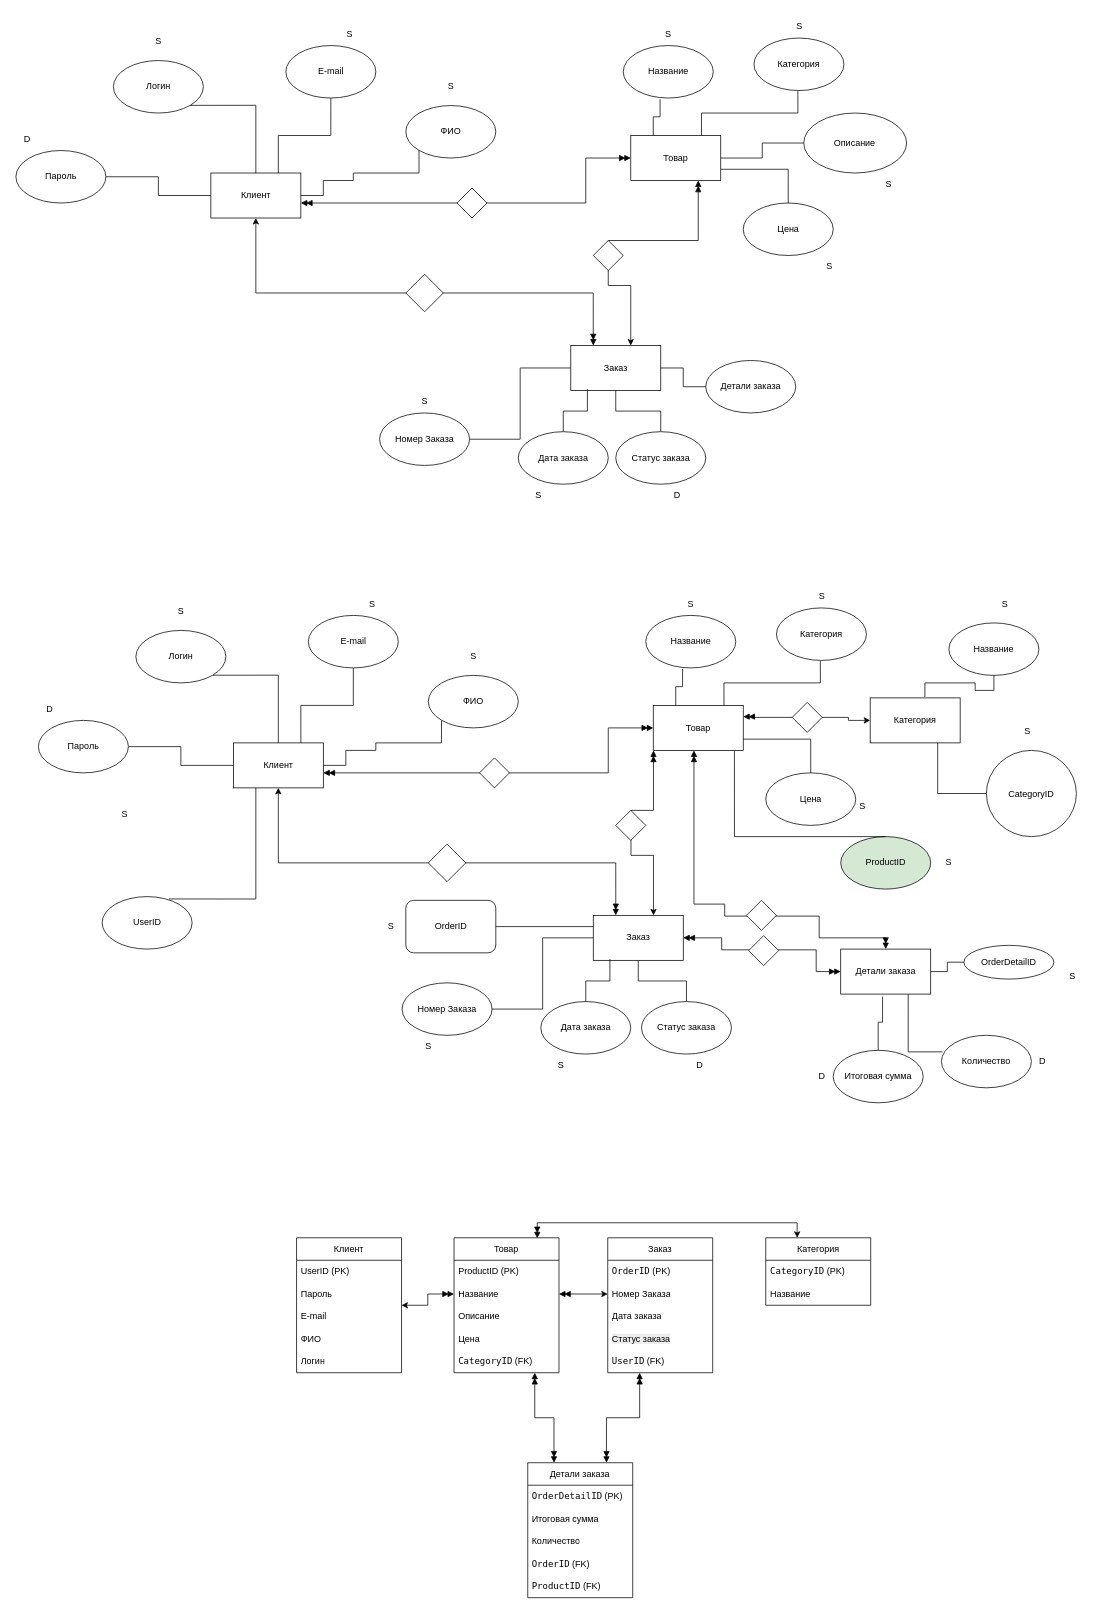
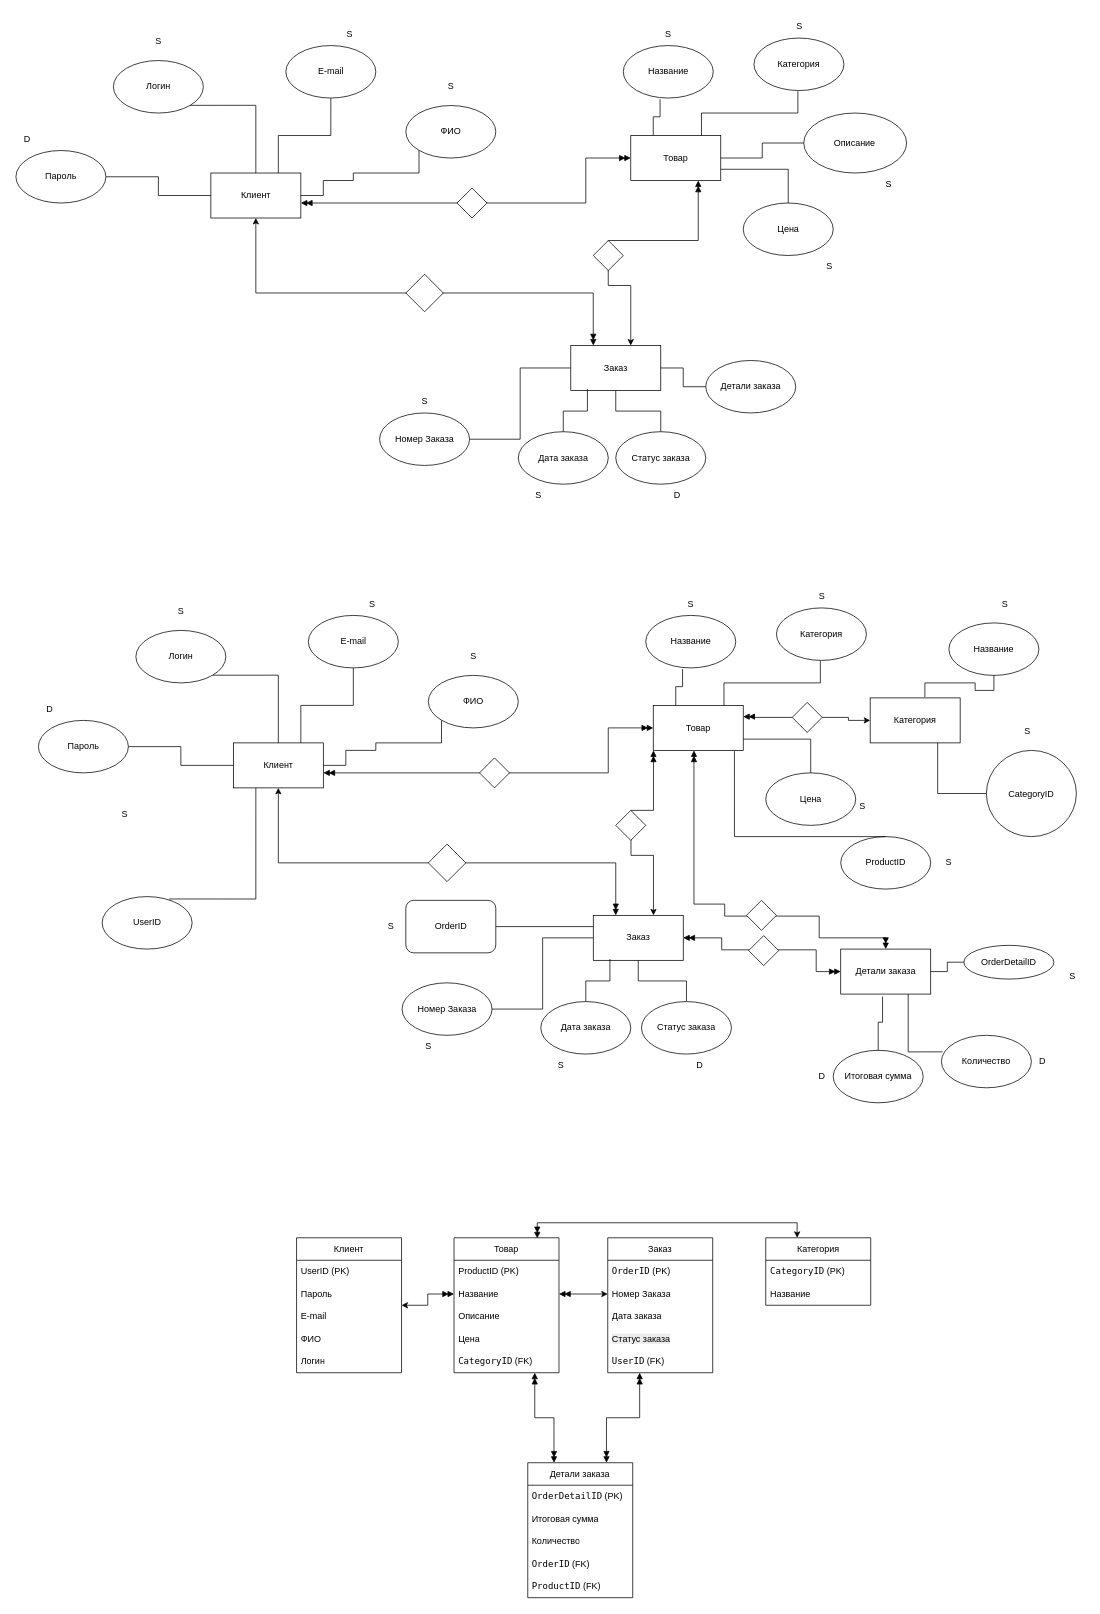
node "ProductID": fillcolor #d5e8d4 -> #ffffff
